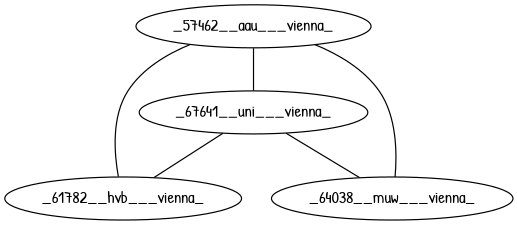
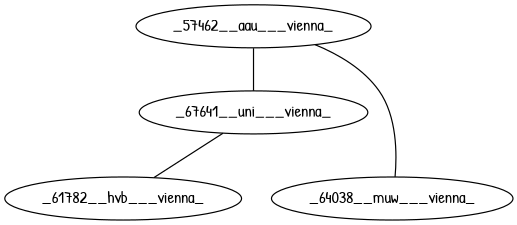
edge "_57462__aau___vienna_" -- "_61782__hvb___vienna_": removed
edge "_67641__uni___vienna_" -- "_64038__muw___vienna_": removed
